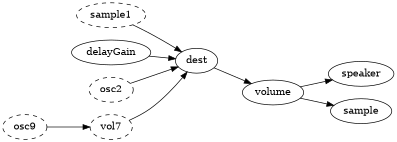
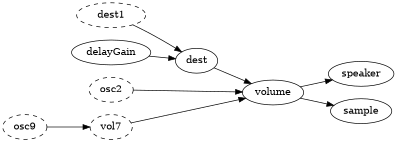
node "sample1": label "sample1" -> "dest1"
edge "osc2" -> "dest": now "osc2" -> "volume"
edge "vol7" -> "dest": now "vol7" -> "volume"
